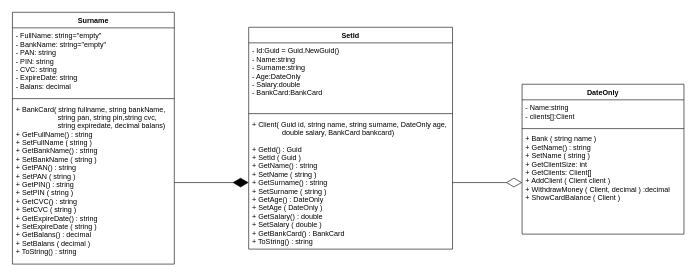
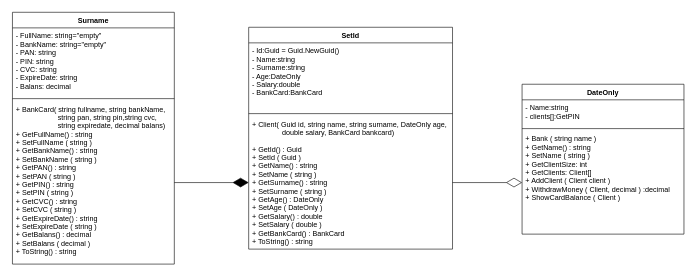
node "- Name:string - clients[]:Client": label "- Name:string - clients[]:Client" -> "- Name:string - clients[]:GetPIN"
